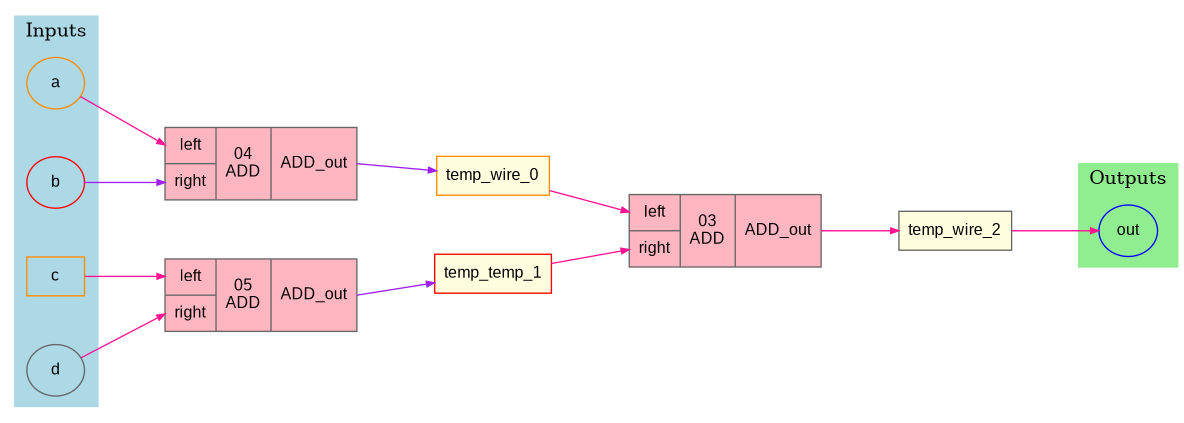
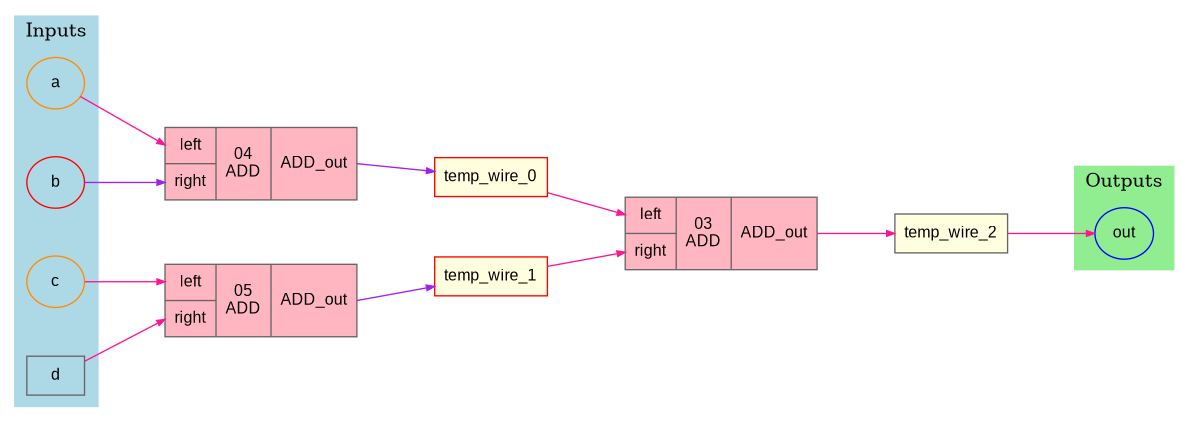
node "temp_wire_0": color darkorange -> red
node "temp_temp_1": label "temp_temp_1" -> "temp_wire_1"
node "c": shape box -> ellipse
node "d": shape ellipse -> box
